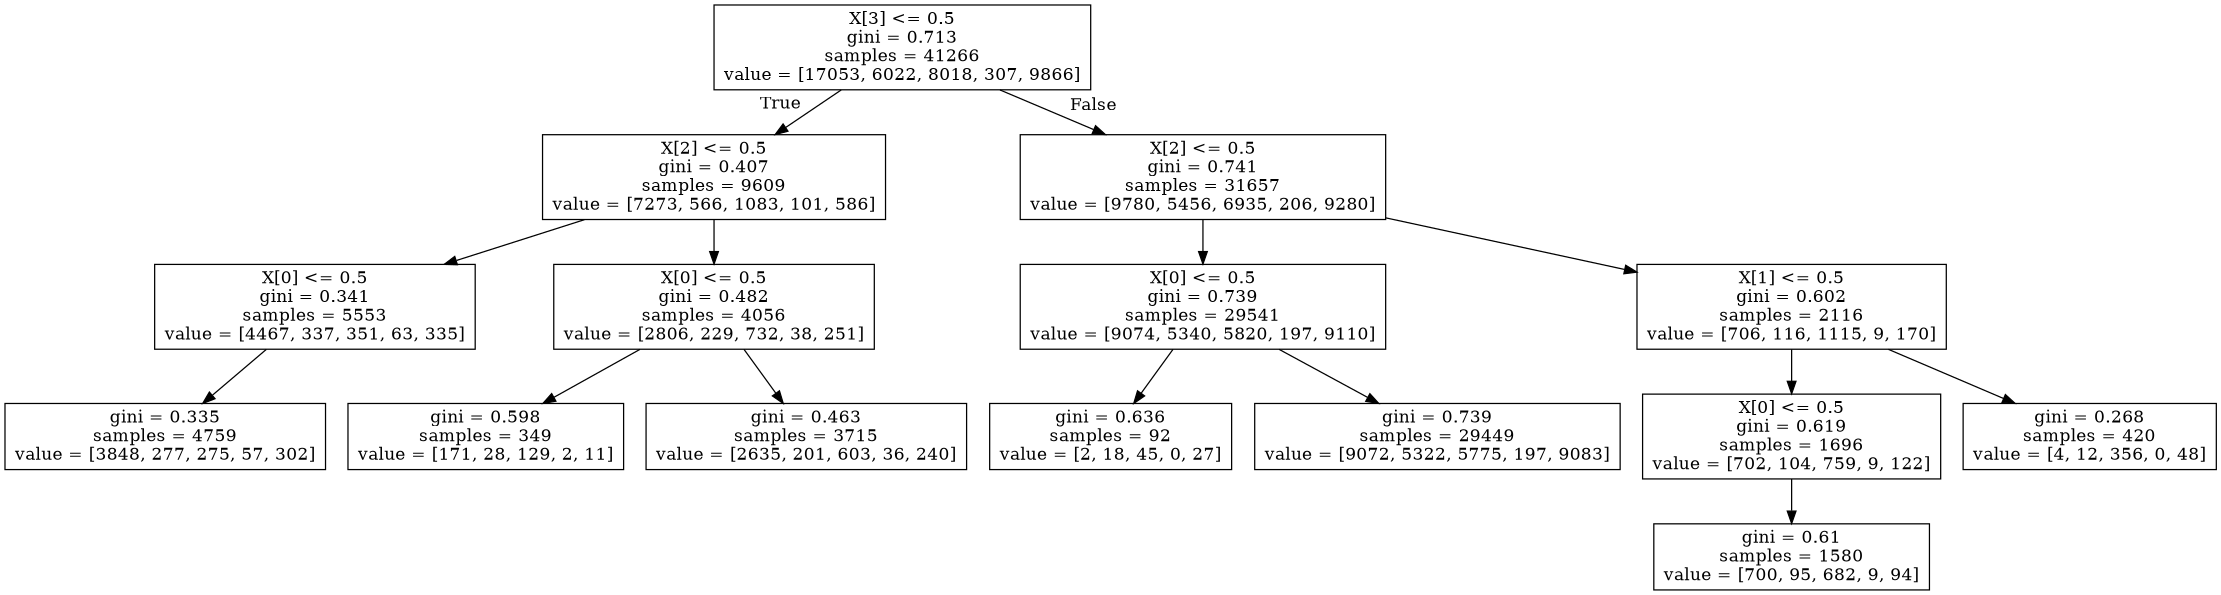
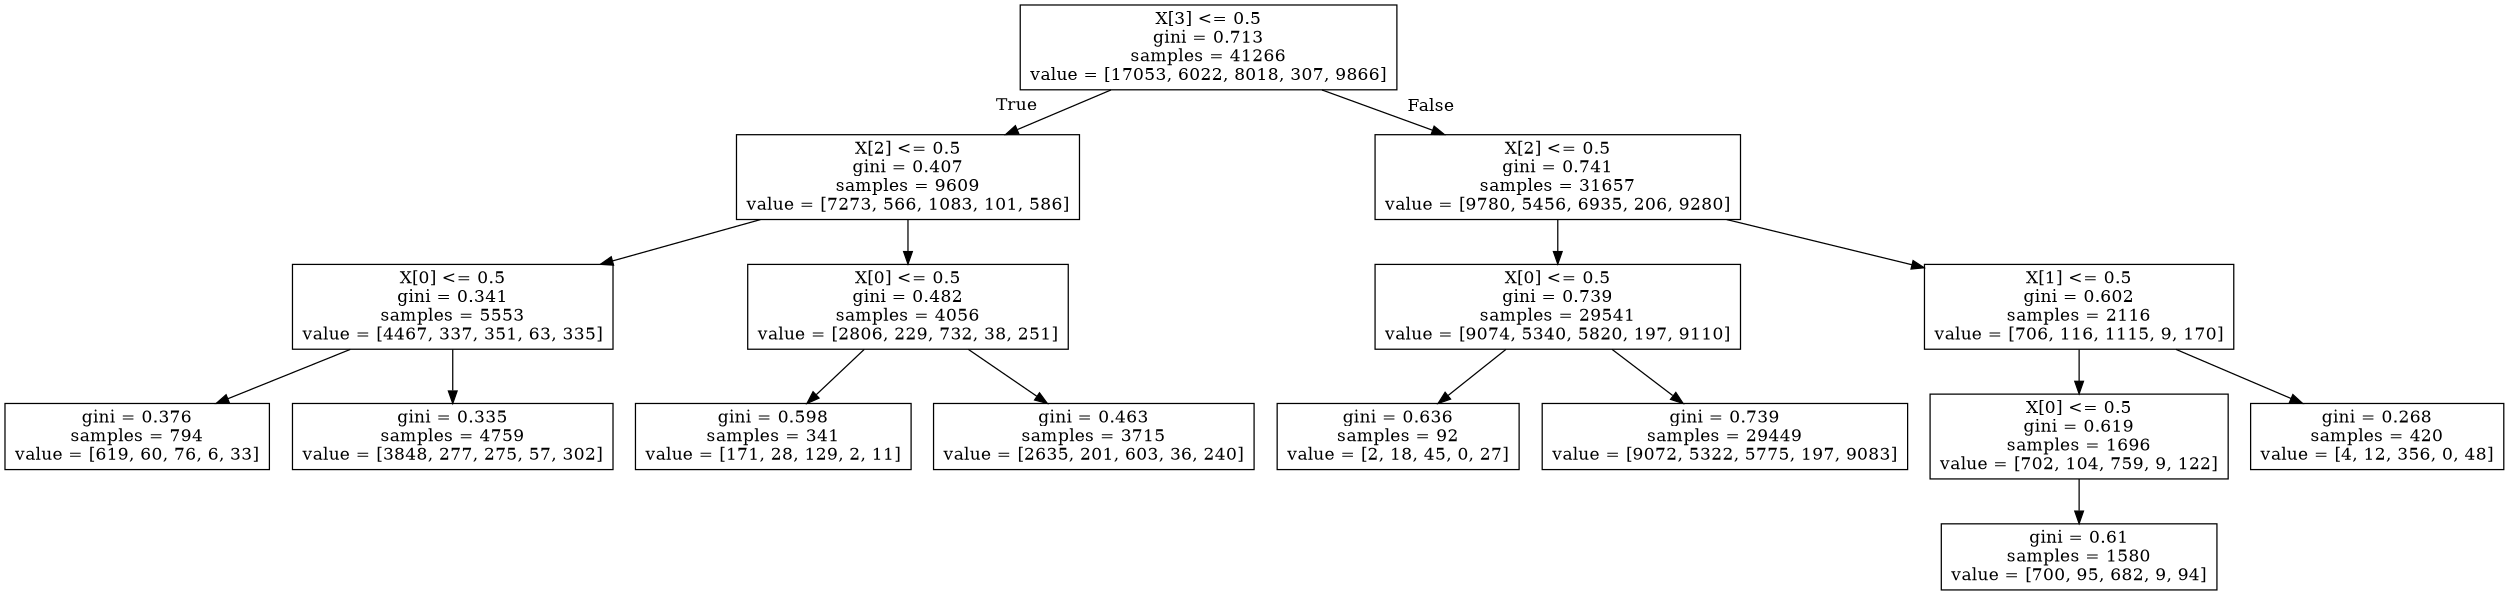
node "gini = 0.376 samples = 794 value = [619, 60, 76, 6, 33]": added
node "gini = 0.598 samples = 349 value = [171, 28, 129, 2, 11]": label "gini = 0.598 samples = 349 value = [171, 28, 129, 2, 11]" -> "gini = 0.598 samples = 341 value = [171, 28, 129, 2, 11]"
